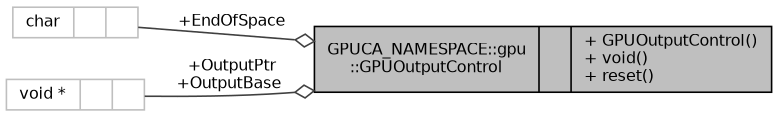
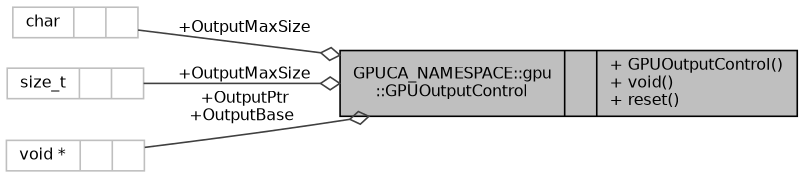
edge "char" -> "GPUCA_NAMESPACE::gpu": label " +EndOfSpace" -> " +OutputMaxSize"
node "size_t": added
